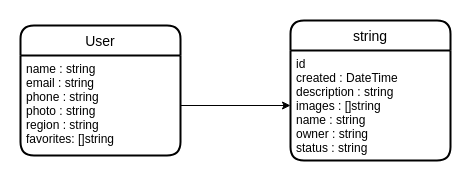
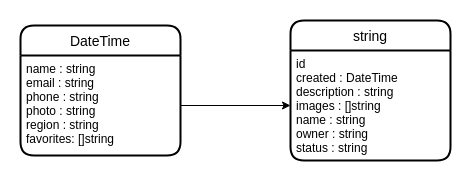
node "User": label "User" -> "DateTime"
